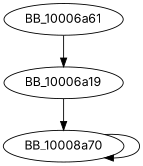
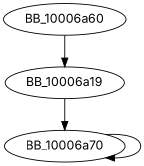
node "BB_10006a61": label "BB_10006a61" -> "BB_10006a60"
node "BB_10008a70": label "BB_10008a70" -> "BB_10006a70"
